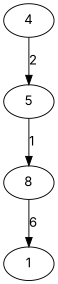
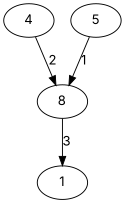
edge "4" -> "5": now "4" -> "8"
edge "8" -> "1": label "6" -> "3"
